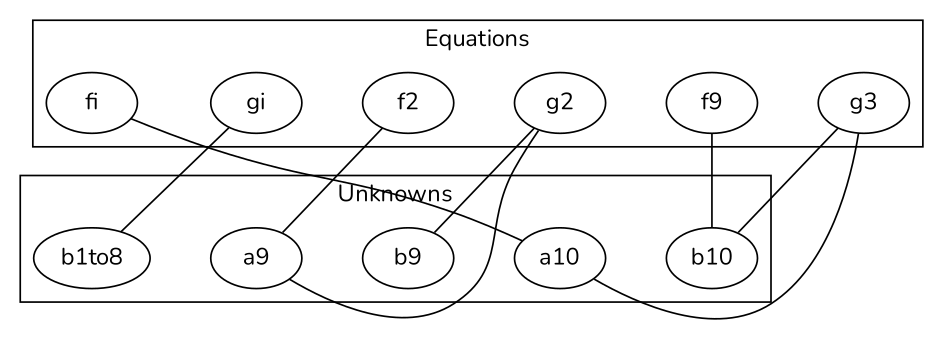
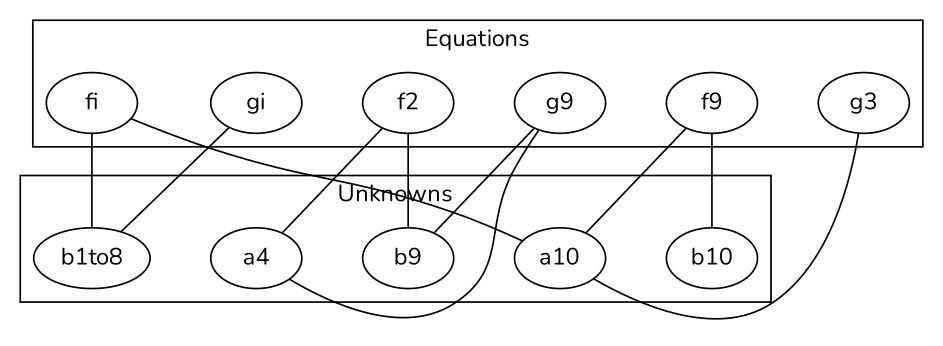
node "g2": label "g2" -> "g9"
edge "g3" -- "b10": removed
edge "fi" -- "b1to8": added
edge "f2" -- "b9": added
edge "f9" -- "a10": added
node "a9": label "a9" -> "a4"
